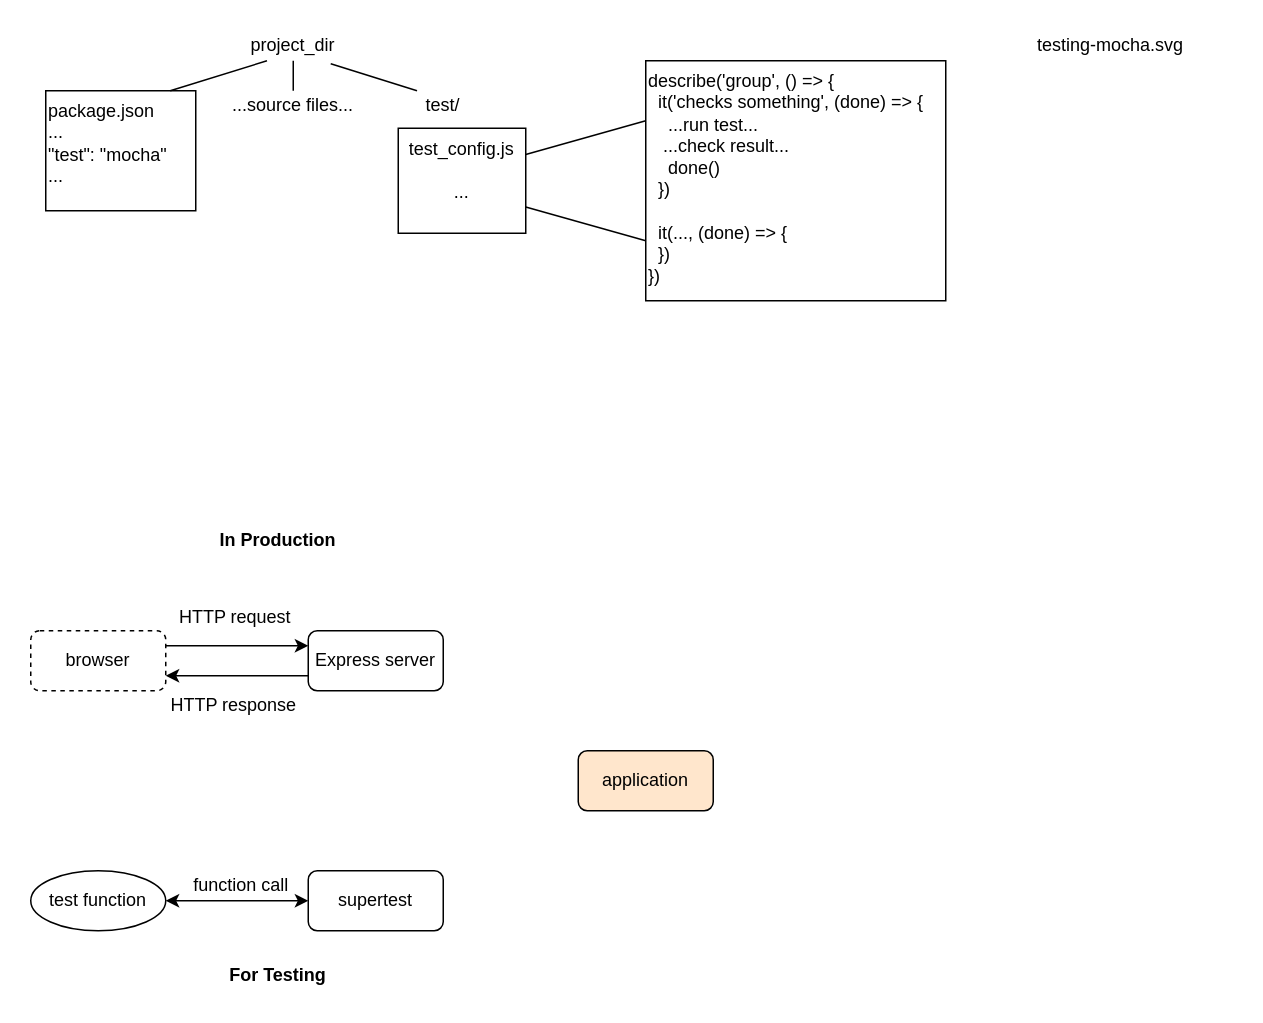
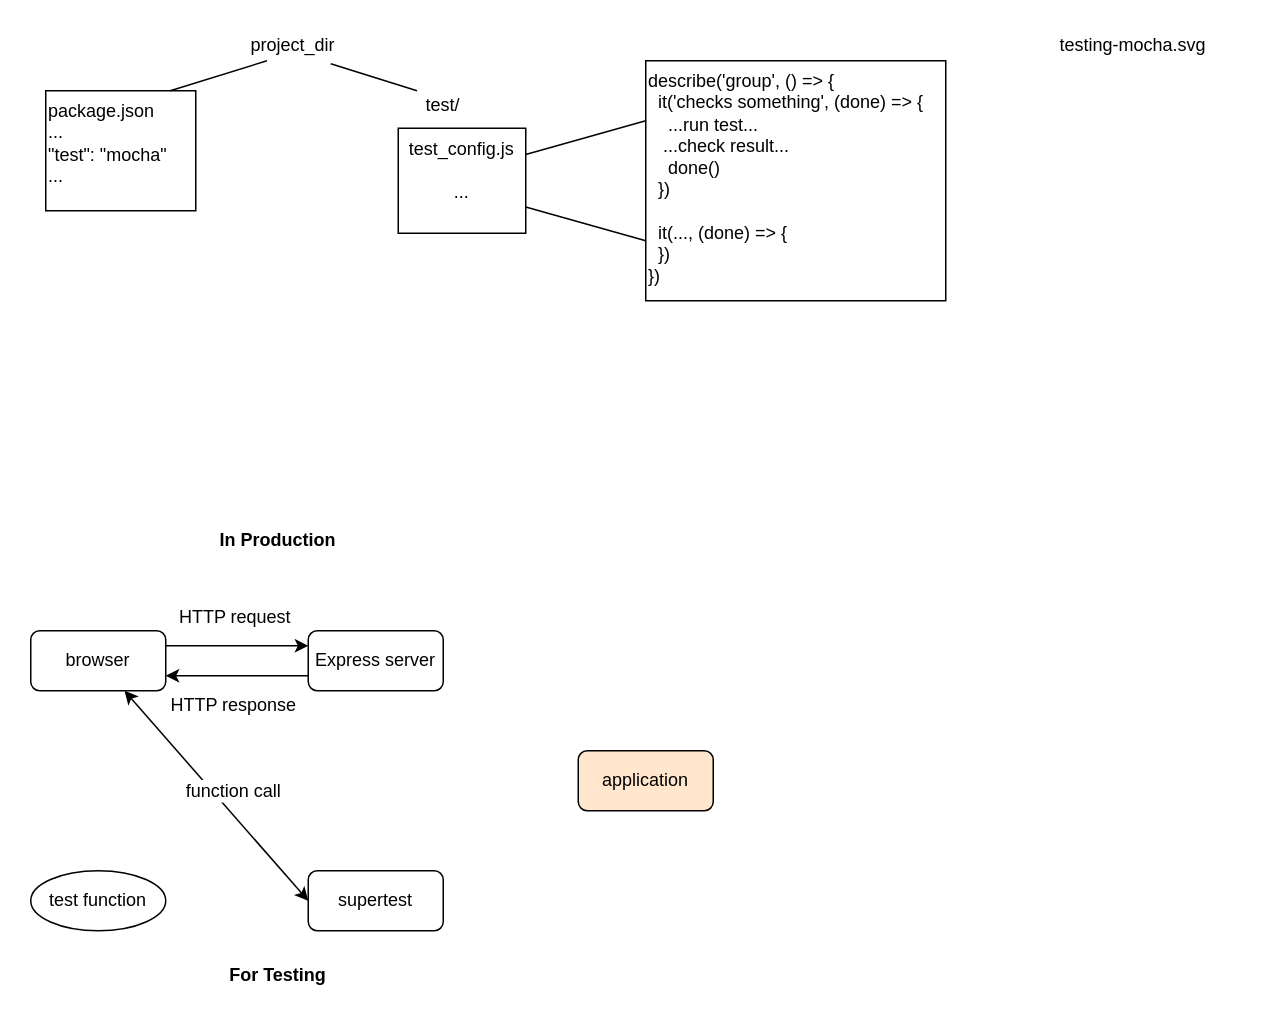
node "testing-mocha.svg": moved (1111, 46) -> (1133, 46)
edge "project_dir" -- "...source files...": removed
node "...source files...": removed
node "browser": style dashed -> solid
edge "test function" -- "supertest": now "browser" -- "supertest"
